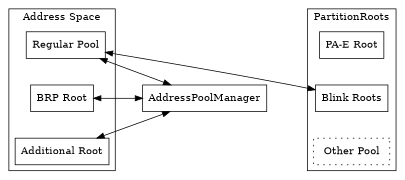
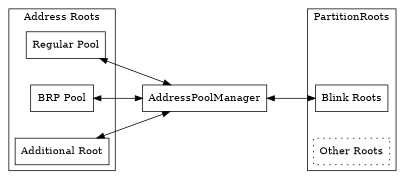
cluster "Address Space": label "Address Space" -> "Address Roots"
node "PA-E Root": removed
edge "Regular Pool" -- "Blink Roots": now "AddressPoolManager" -- "Blink Roots"
node "BRP Root": label "BRP Root" -> "BRP Pool"
node "Other Pool": label "Other Pool" -> "Other Roots"
